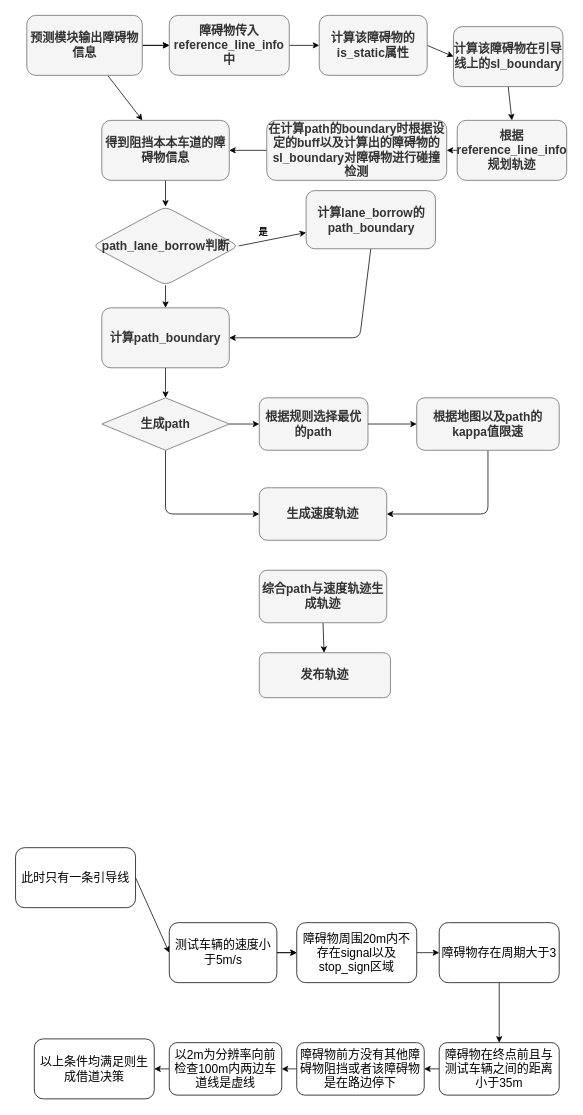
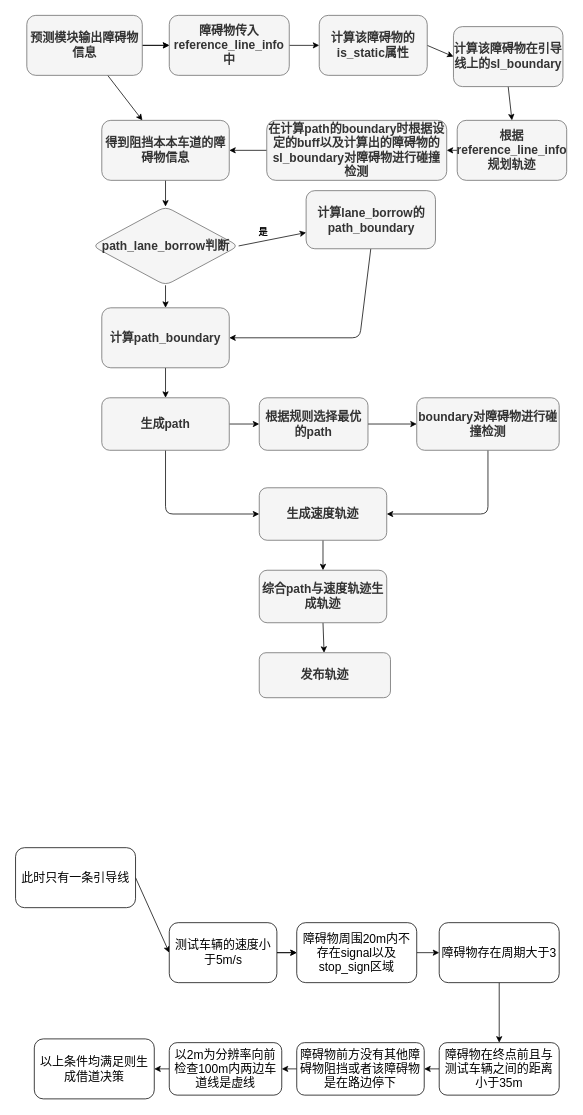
node "生成path": shape diamond -> rounded rectangle
node "根据地图以及path的kappa值限速": label "根据地图以及path的kappa值限速" -> "boundary对障碍物进行碰撞检测"
edge "生成速度轨迹" -> "综合path与速度轨迹生成轨迹": added
